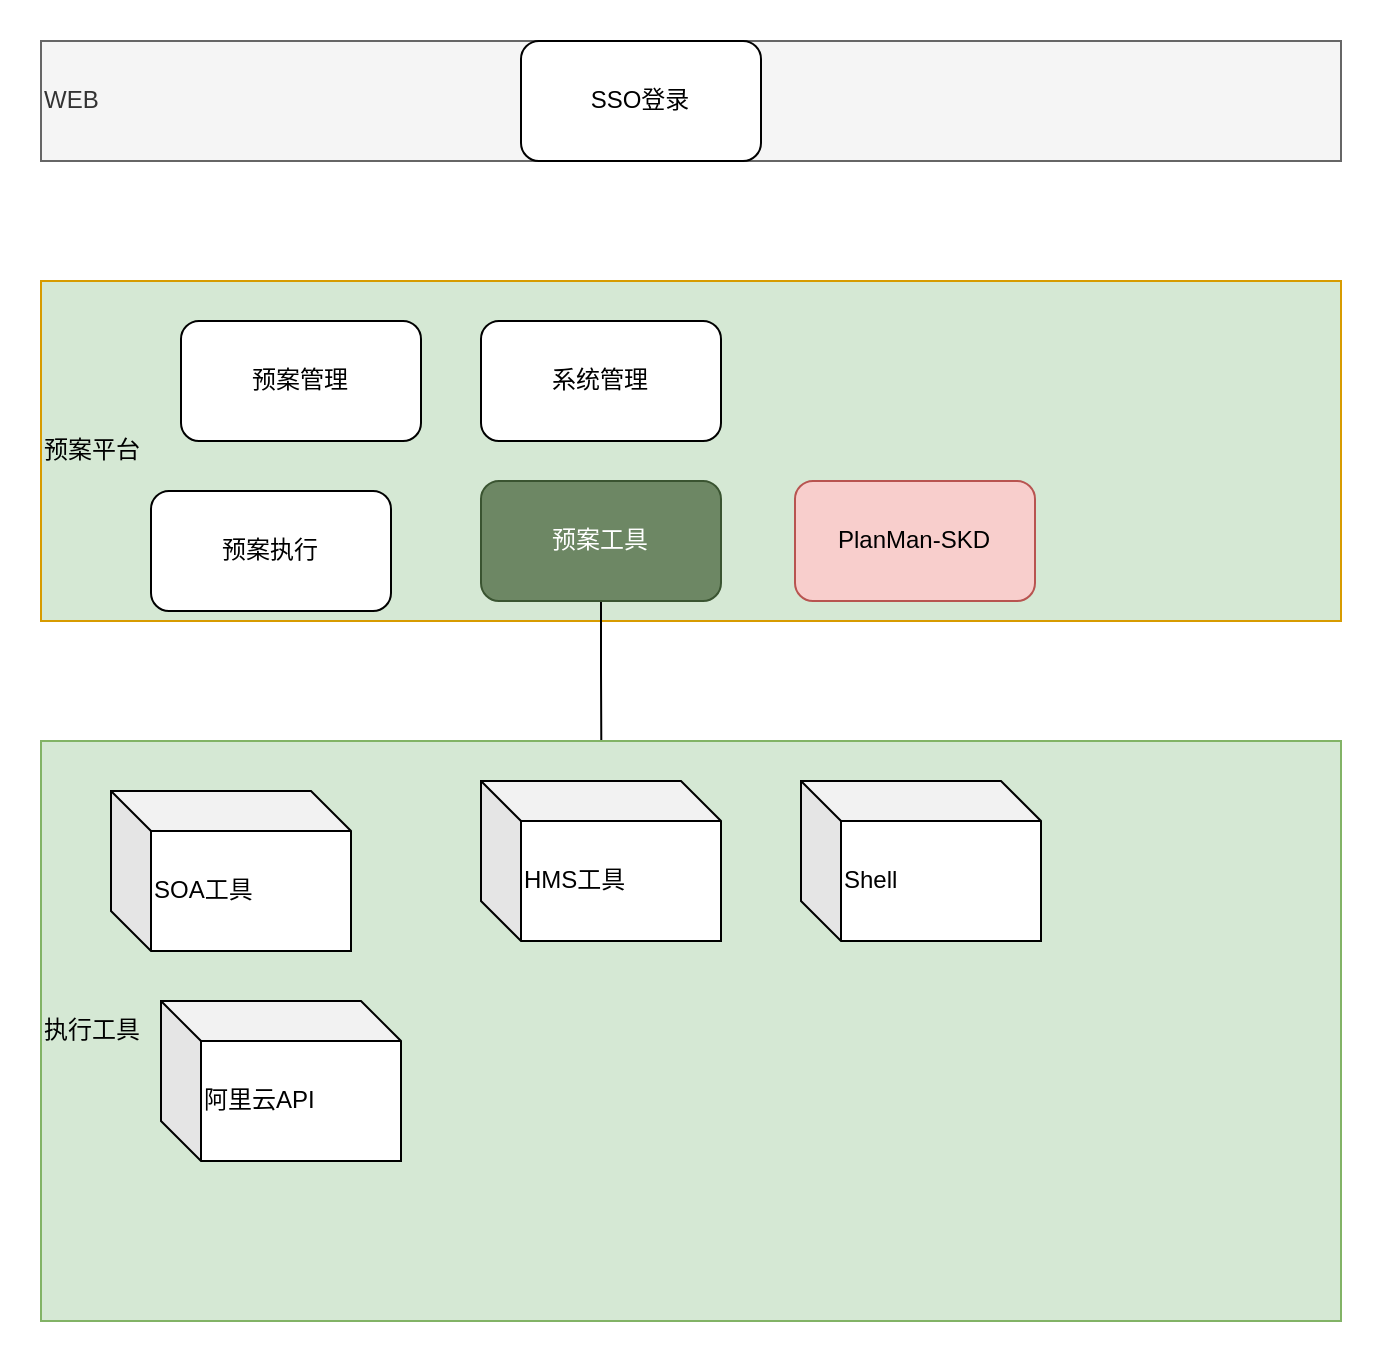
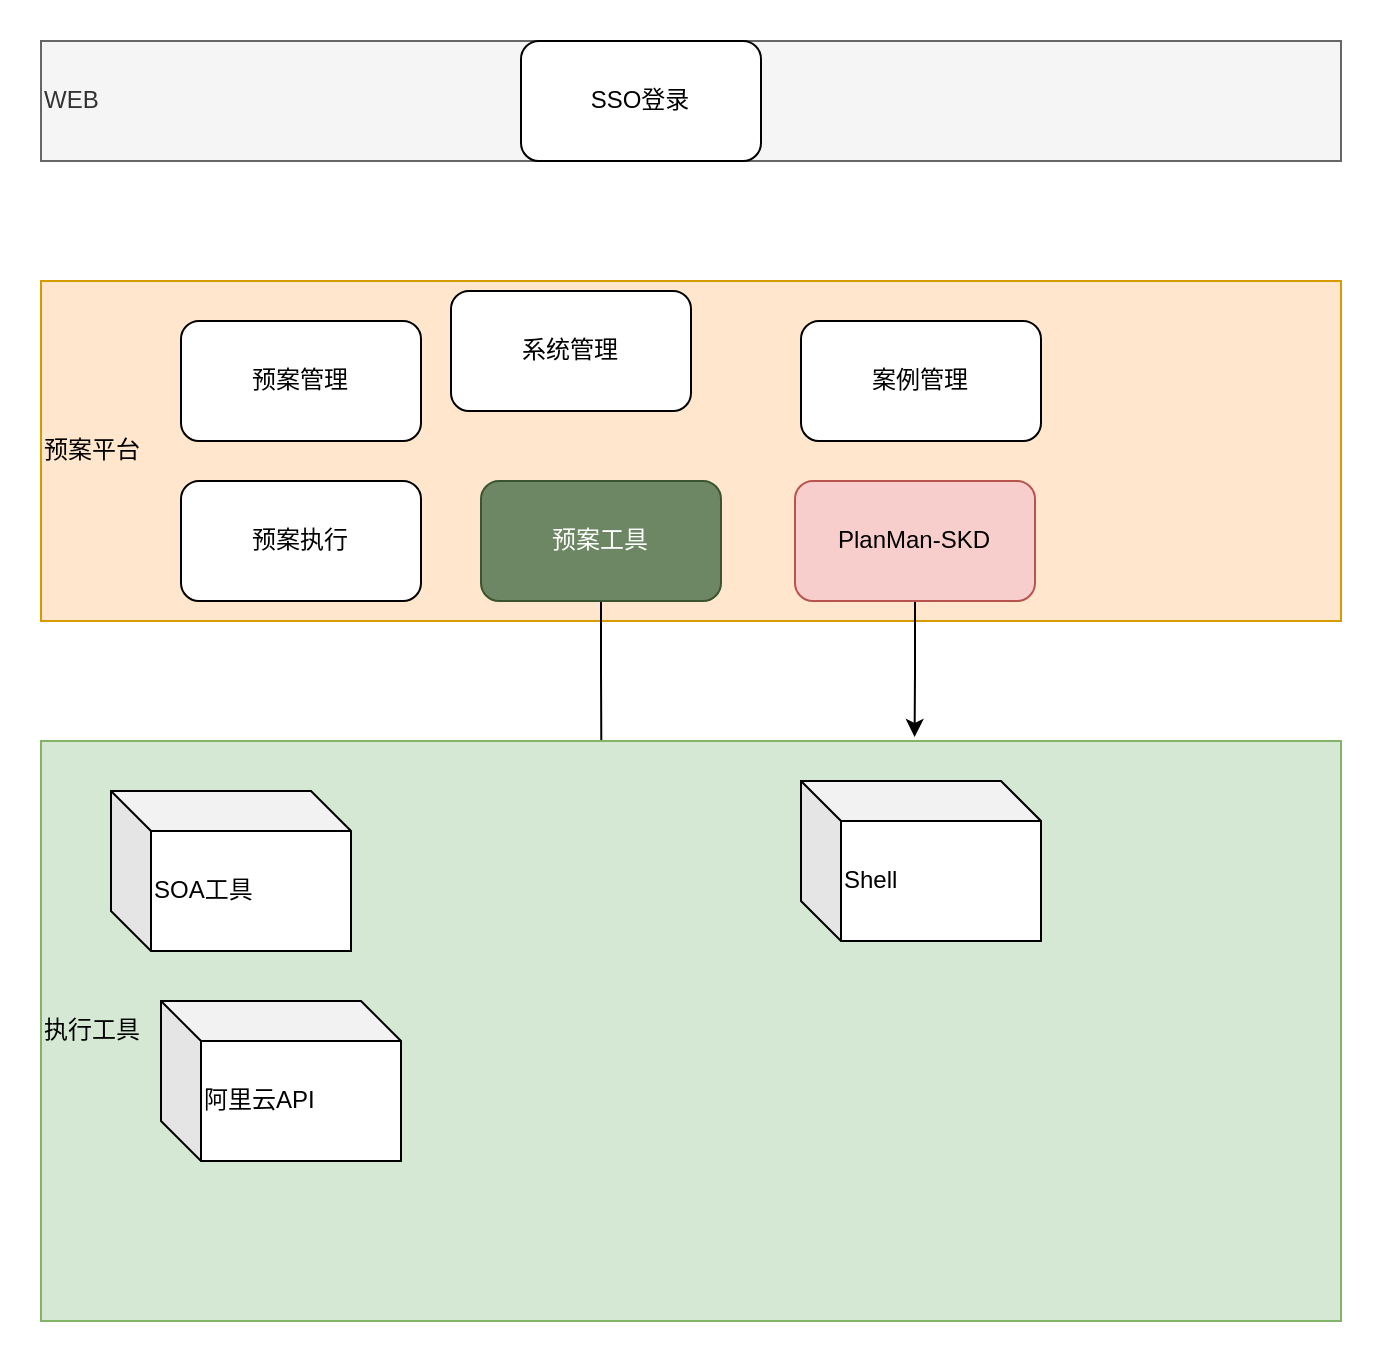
node "系统管理": moved (601, 381) -> (571, 351)
node "案例管理": added
node "预案平台": fillcolor #d5e8d4 -> #ffe6cc
node "预案执行": moved (271, 551) -> (301, 541)
edge "PlanMan-SKD" -> "执行工具": added
node "HMS工具": removed
